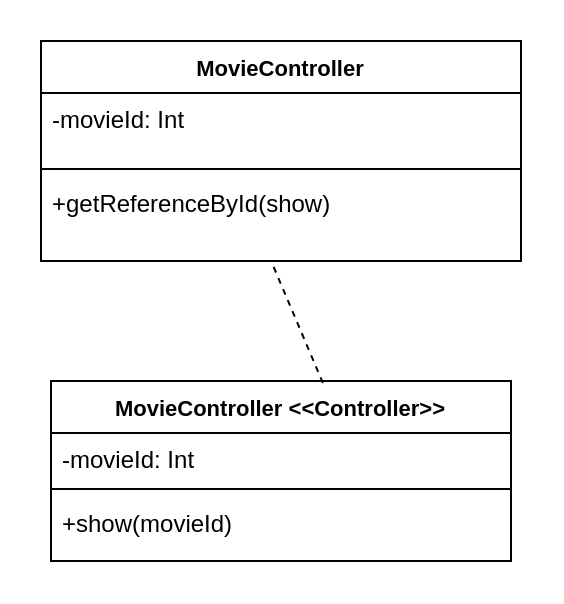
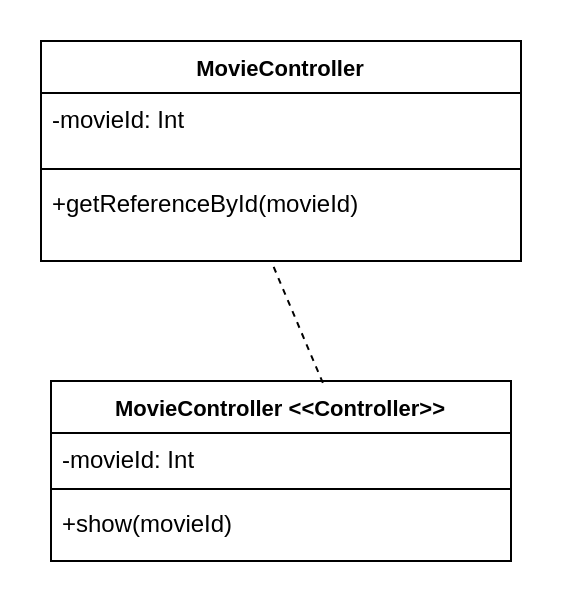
node "+getReferenceById(show)": label "+getReferenceById(show)" -> "+getReferenceById(movieId)"
